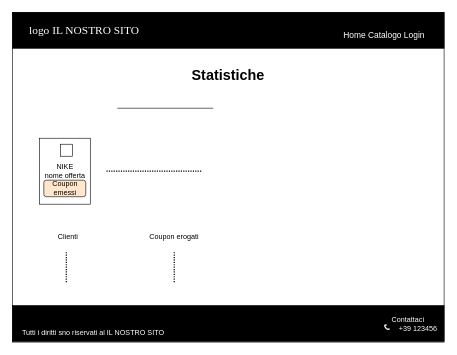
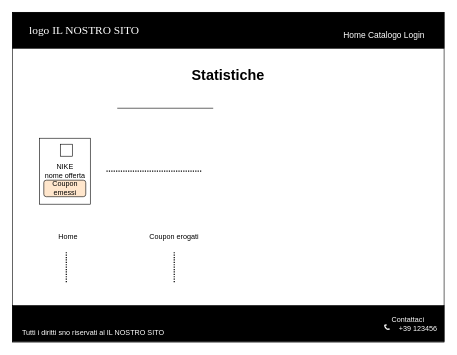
node "Clienti": label "Clienti" -> "Home"
